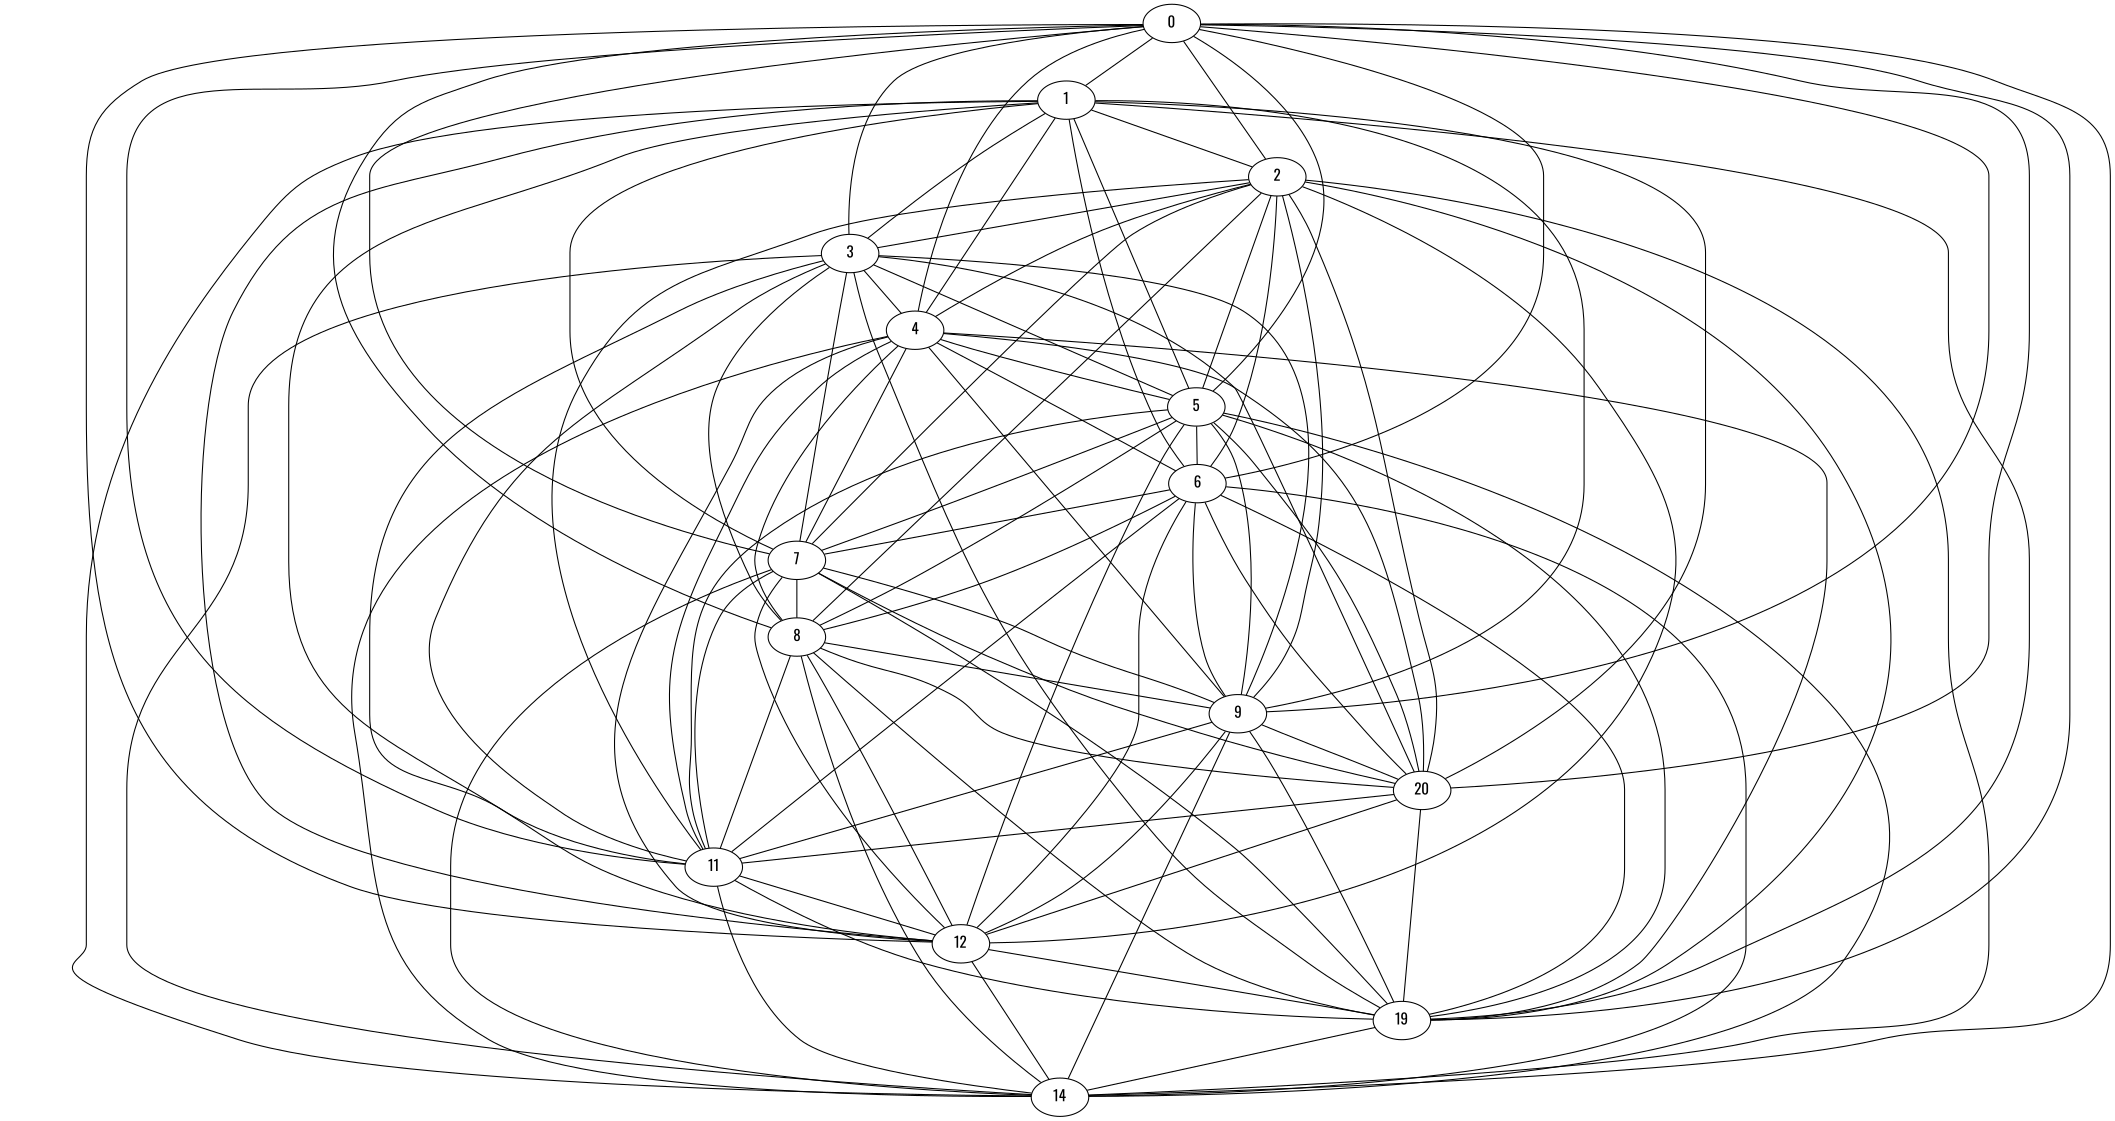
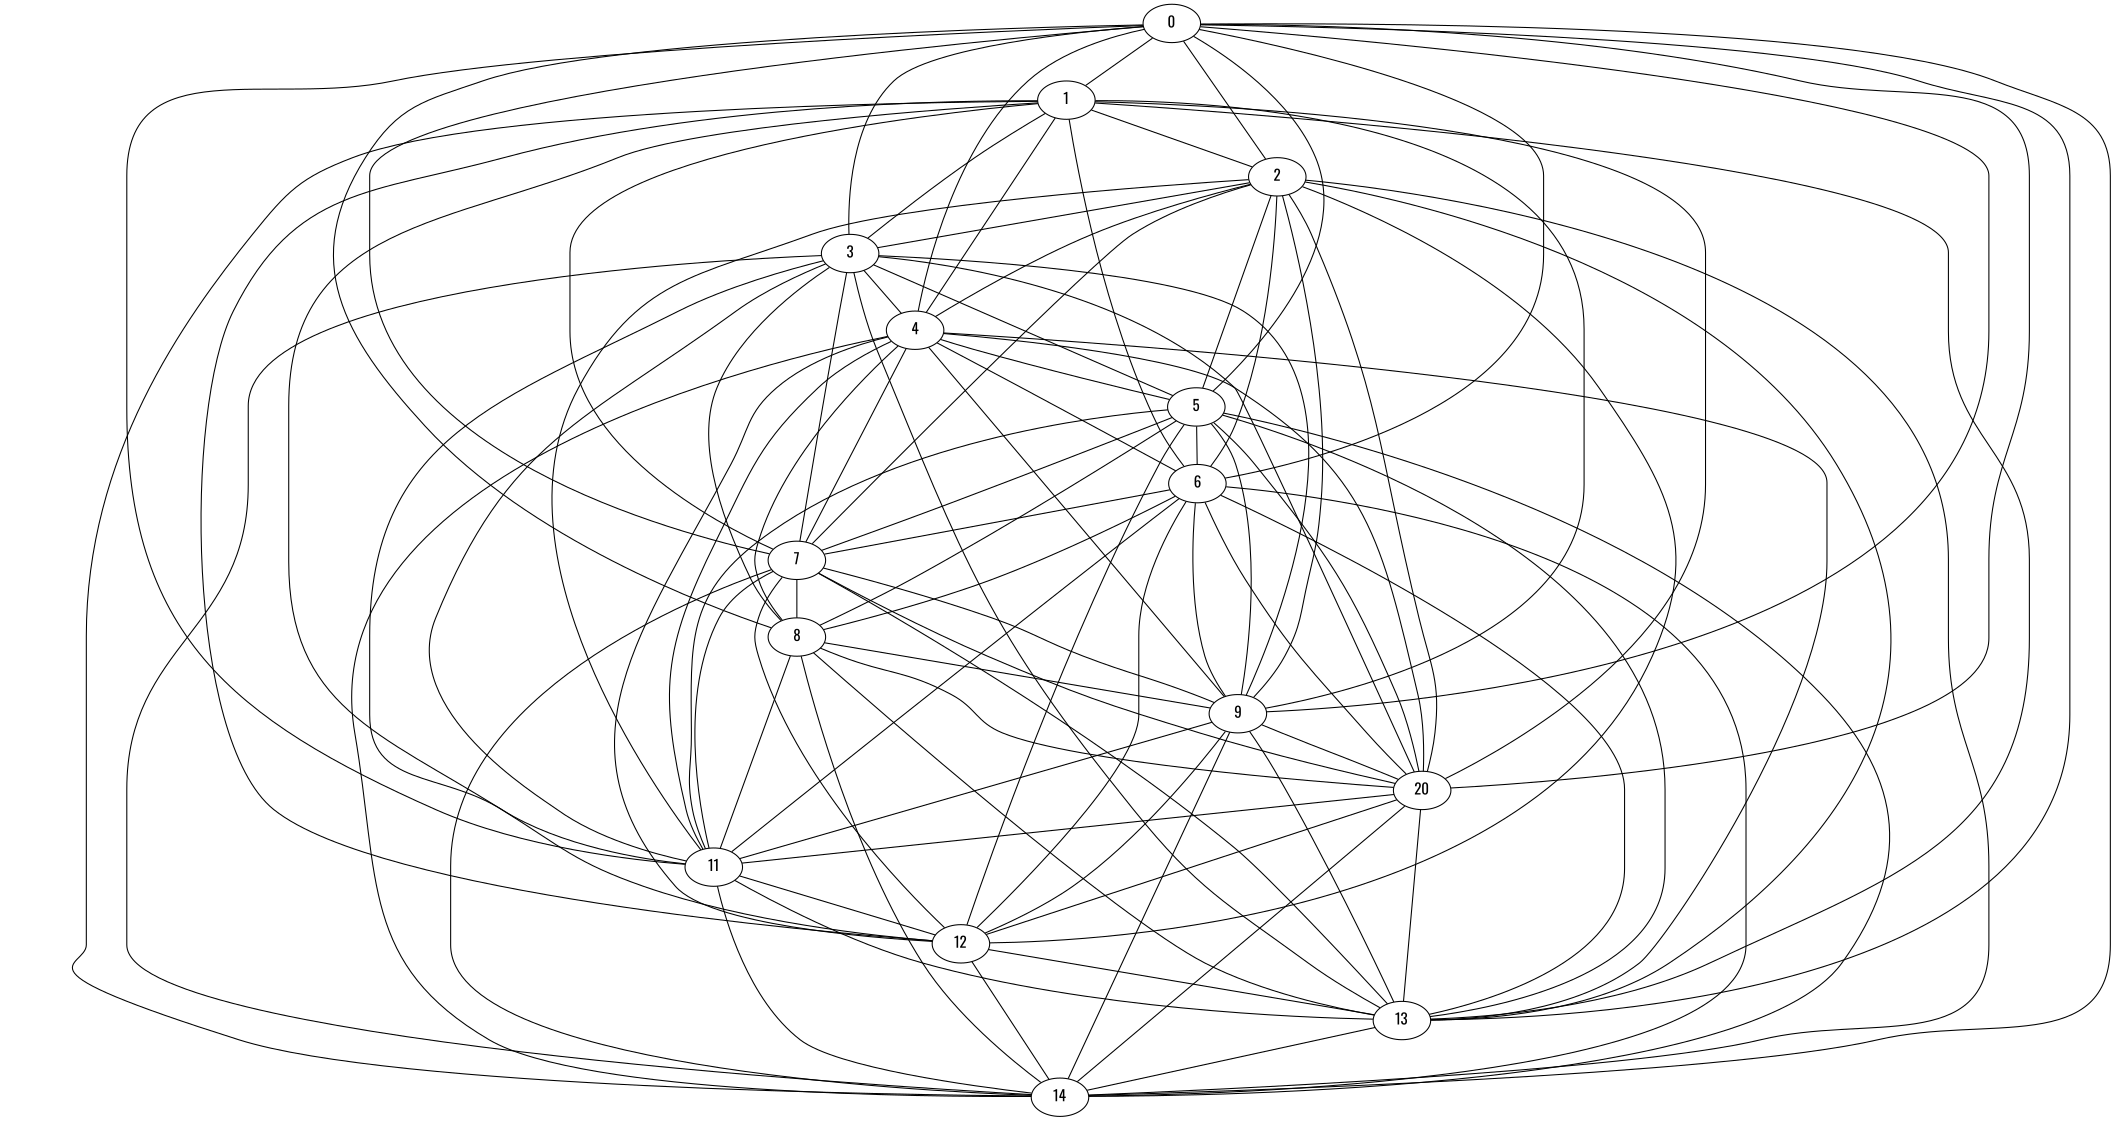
edge "1" -- "5": removed
edge "0" -- "12": removed
edge "2" -- "8": removed
edge "8" -- "12": removed
edge "20" -- "14": added
node "19": label "19" -> "13"
